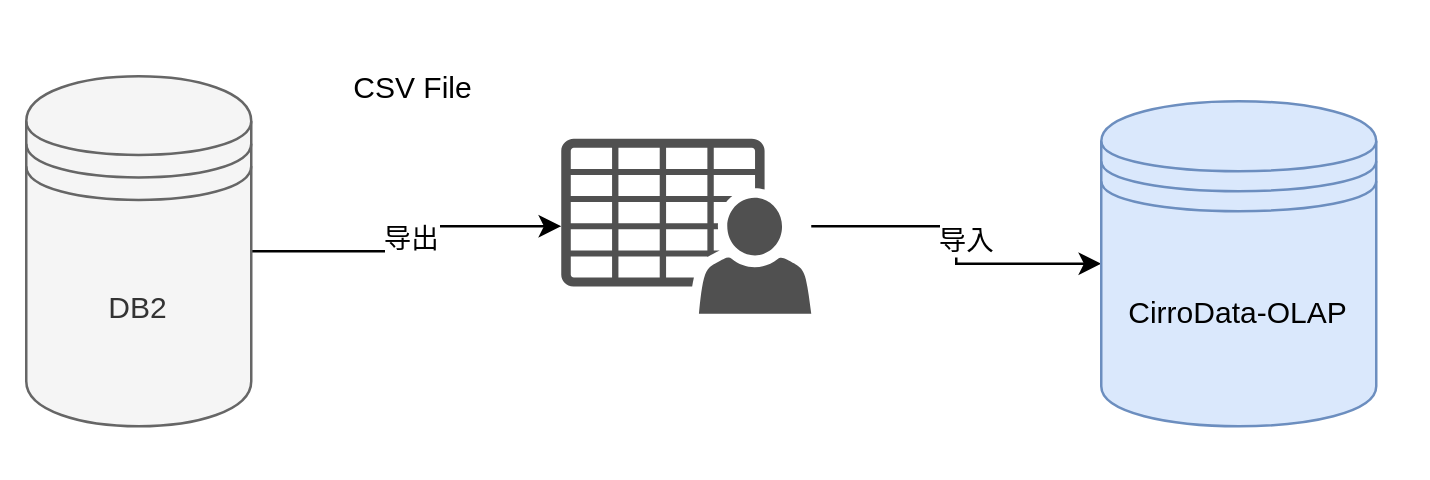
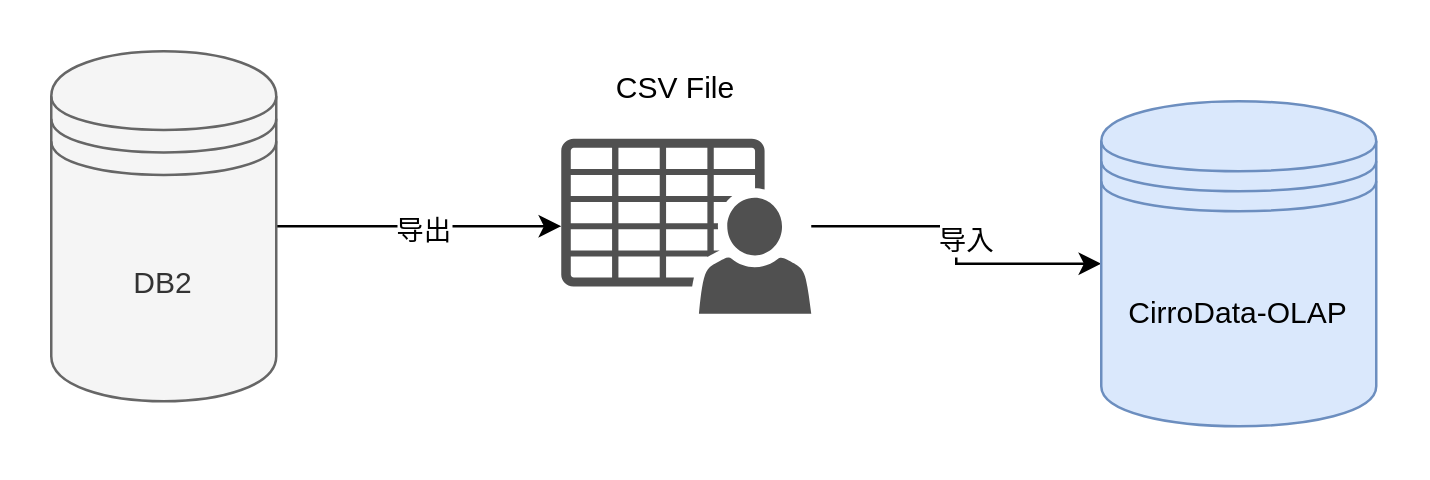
node "CSV File": moved (414, 89) -> (676, 89)
node "DB2": moved (139, 251) -> (164, 226)
